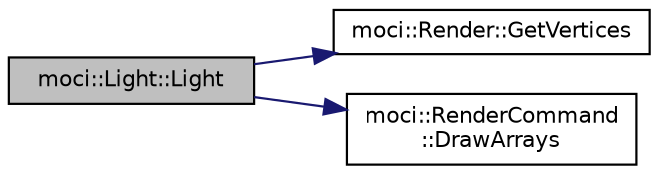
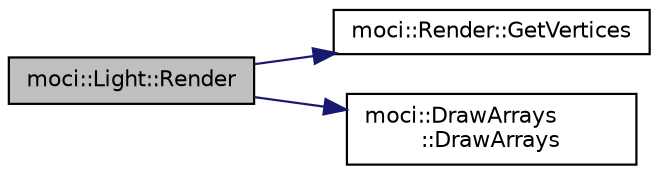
node "moci::Light::Light": label "moci::Light::Light" -> "moci::Light::Render"
node "moci::RenderCommand ::DrawArrays": label "moci::RenderCommand ::DrawArrays" -> "moci::DrawArrays ::DrawArrays"
